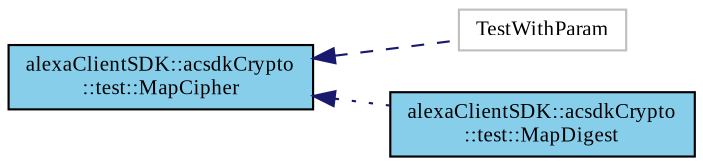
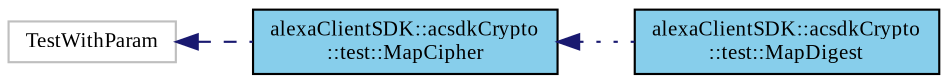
edge "TestWithParam" -> "alexaClientSDK::acsdkCrypto ::test::MapCipher": reversed
